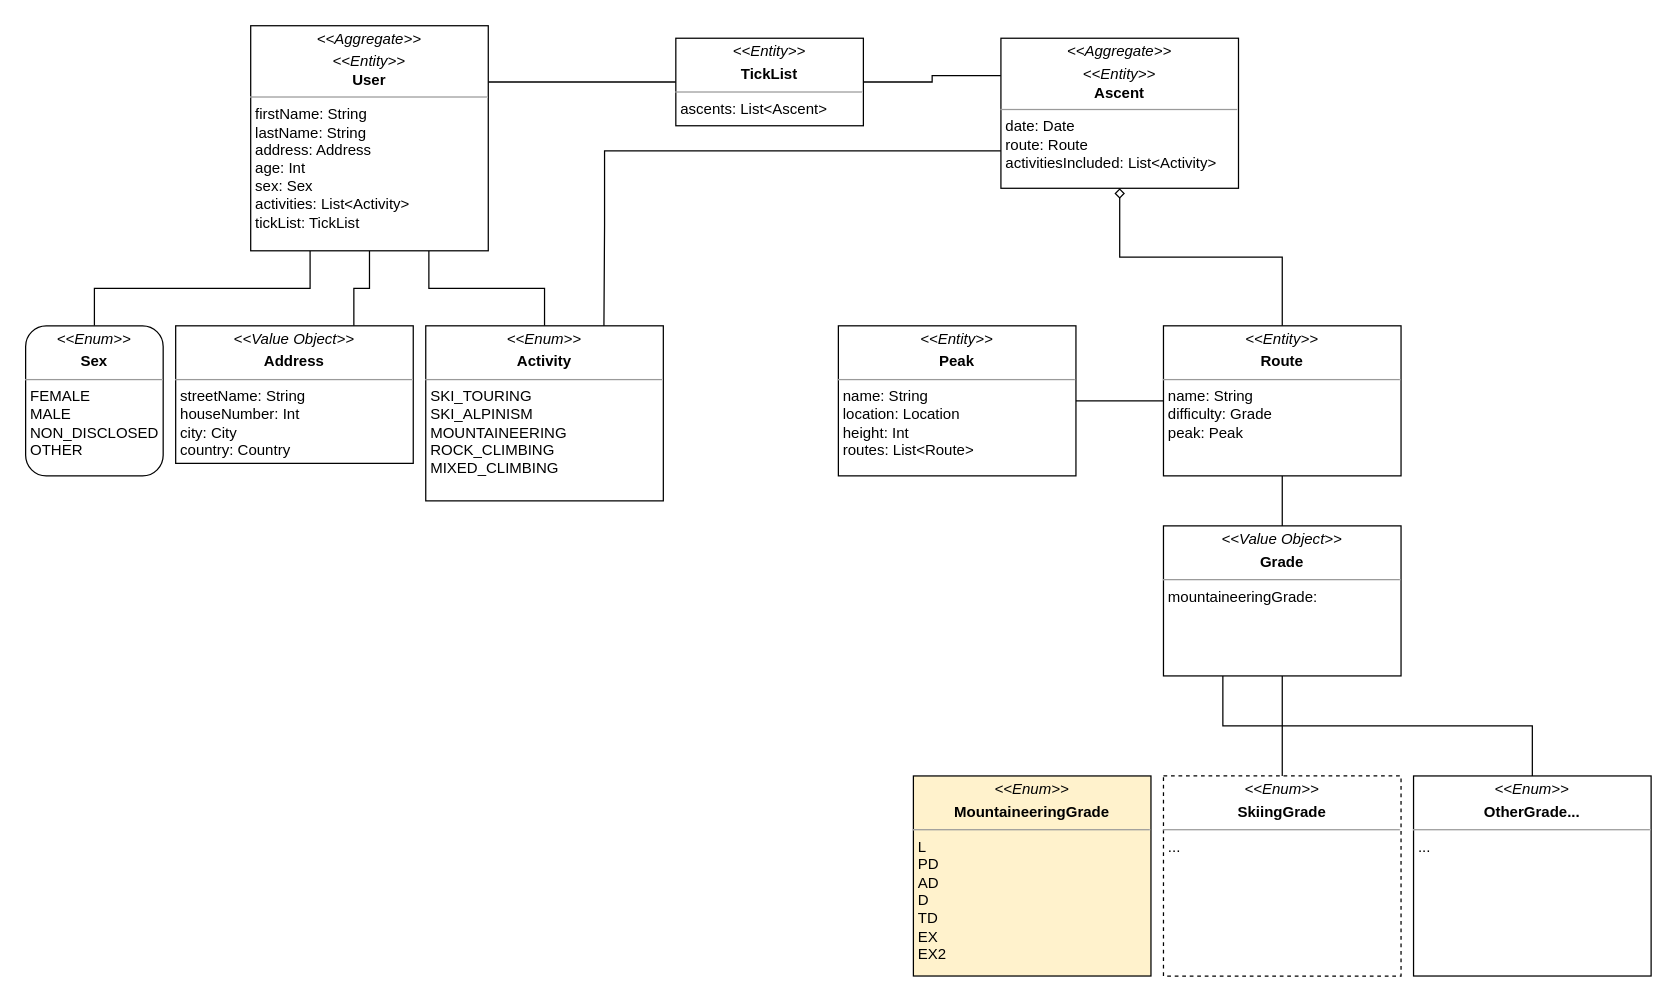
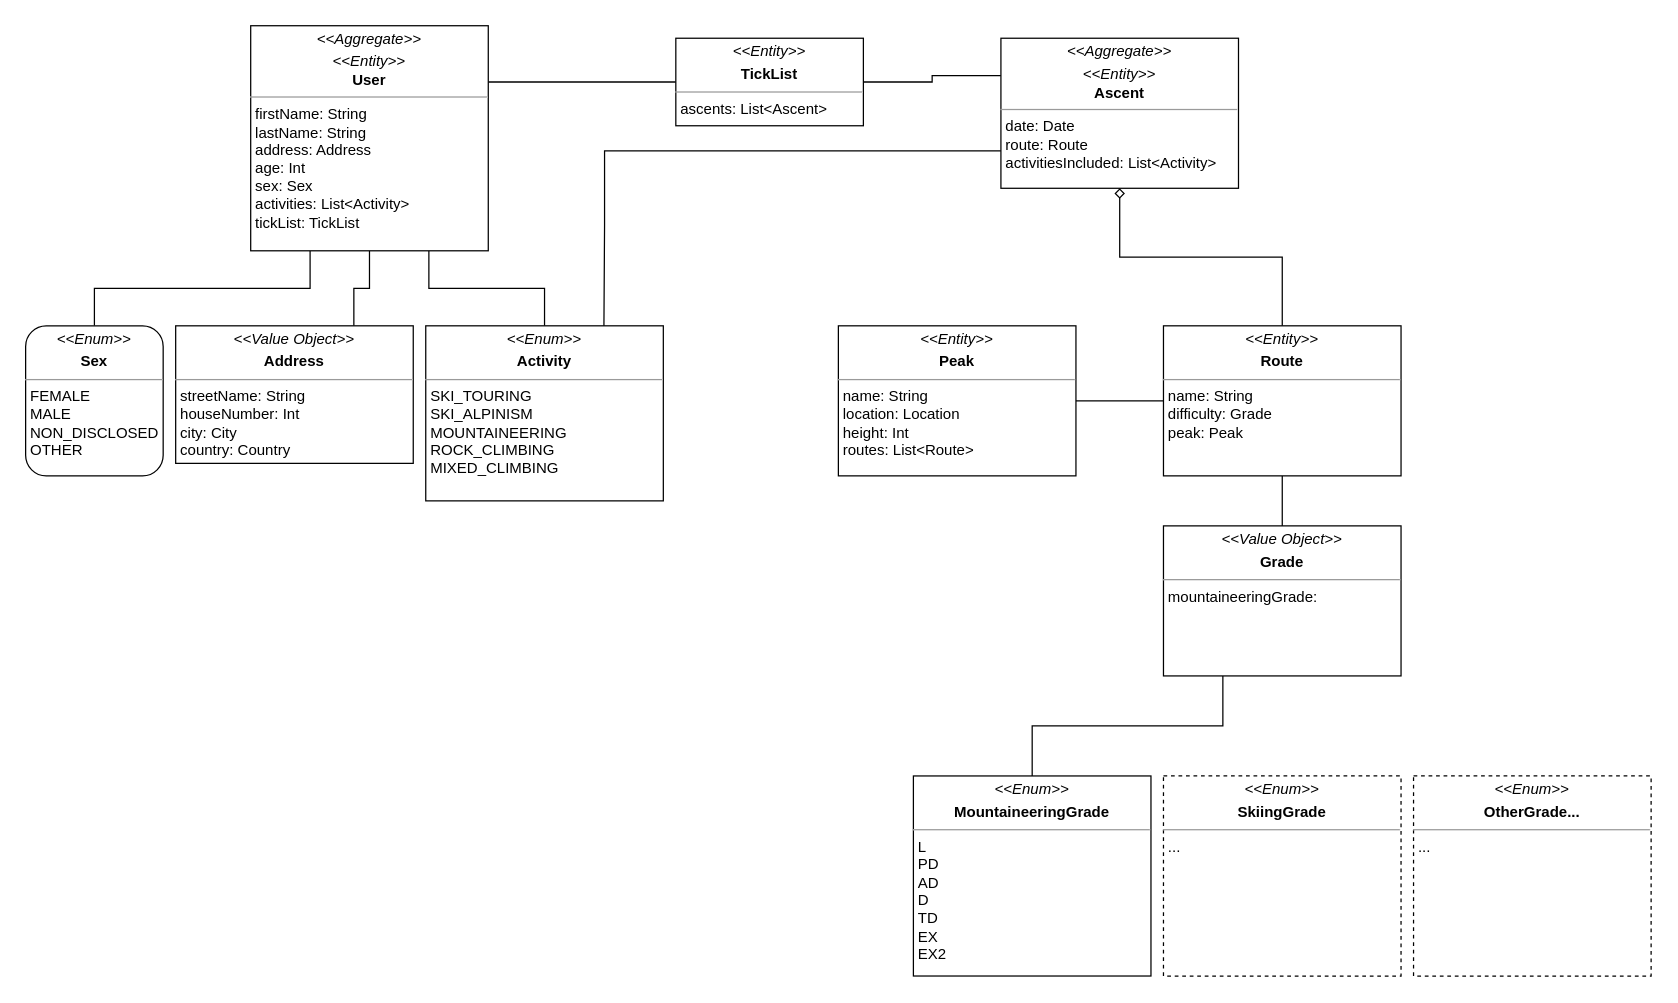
edge "<<Value Object>> Grade mountaineeringGrade:" -- "<<Enum>> OtherGrade... ...": now "<<Value Object>> Grade mountaineeringGrade:" -- "<<Enum>> MountaineeringGrade L PD AD D TD EX EX2"
edge "<<Value Object>> Grade mountaineeringGrade:" -- "<<Enum>> SkiingGrade ...": removed
node "<<Enum>> MountaineeringGrade L PD AD D TD EX EX2": fillcolor #fff2cc -> #ffffff
node "<<Enum>> OtherGrade... ...": style solid -> dashed
